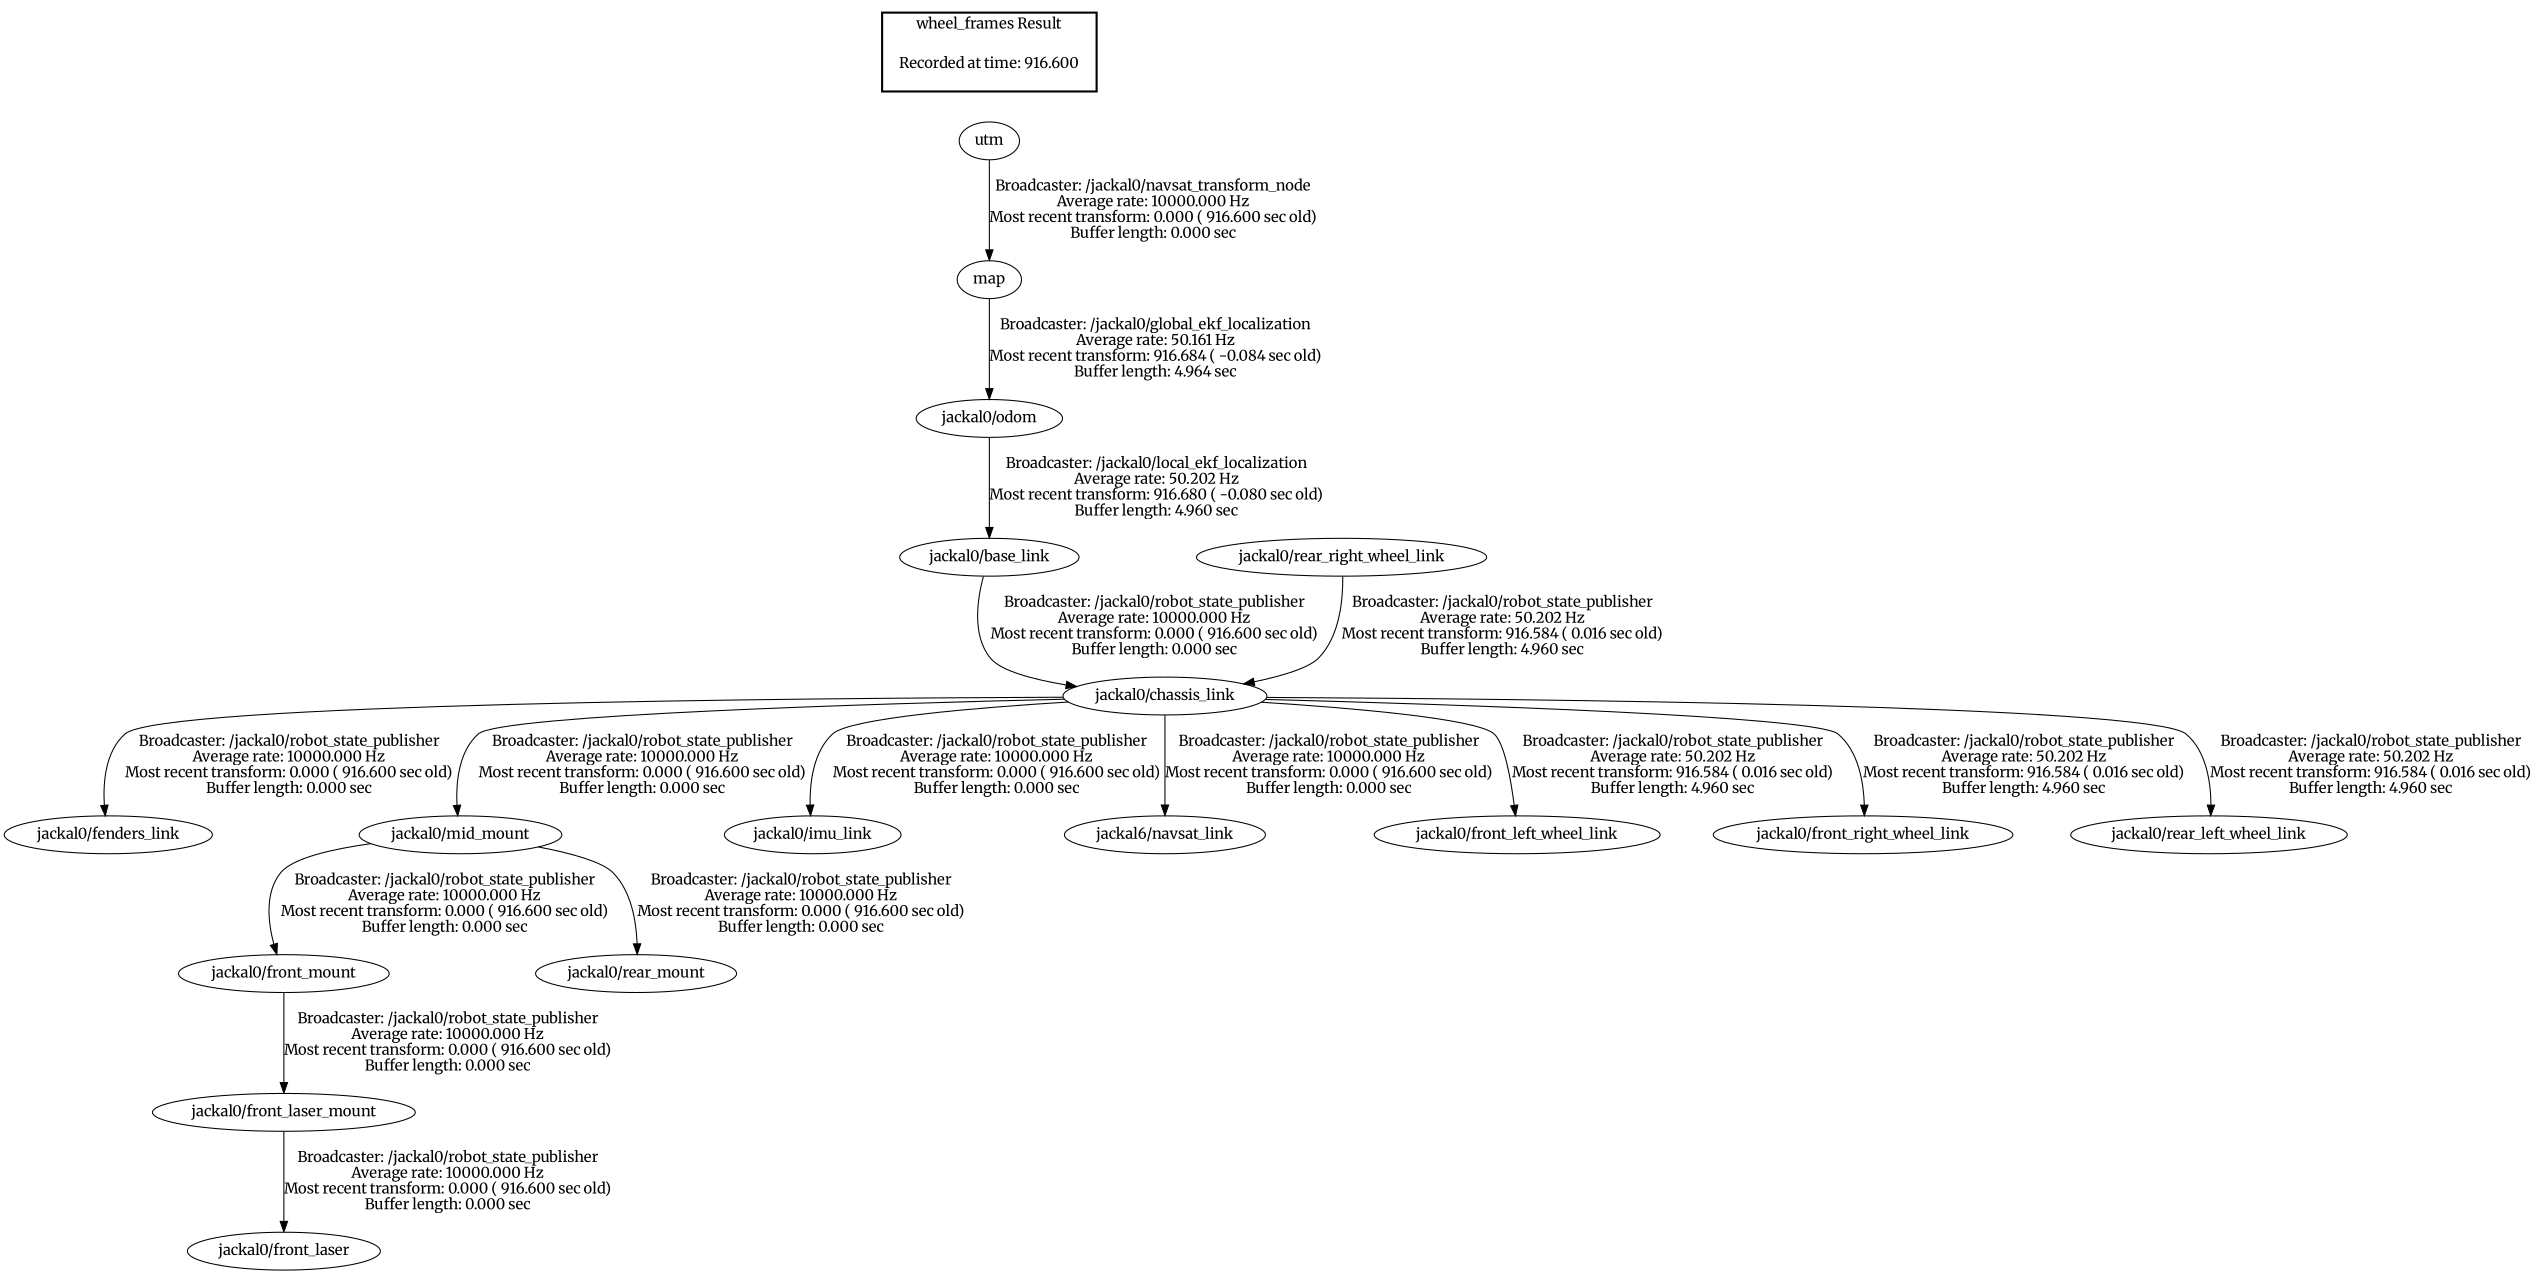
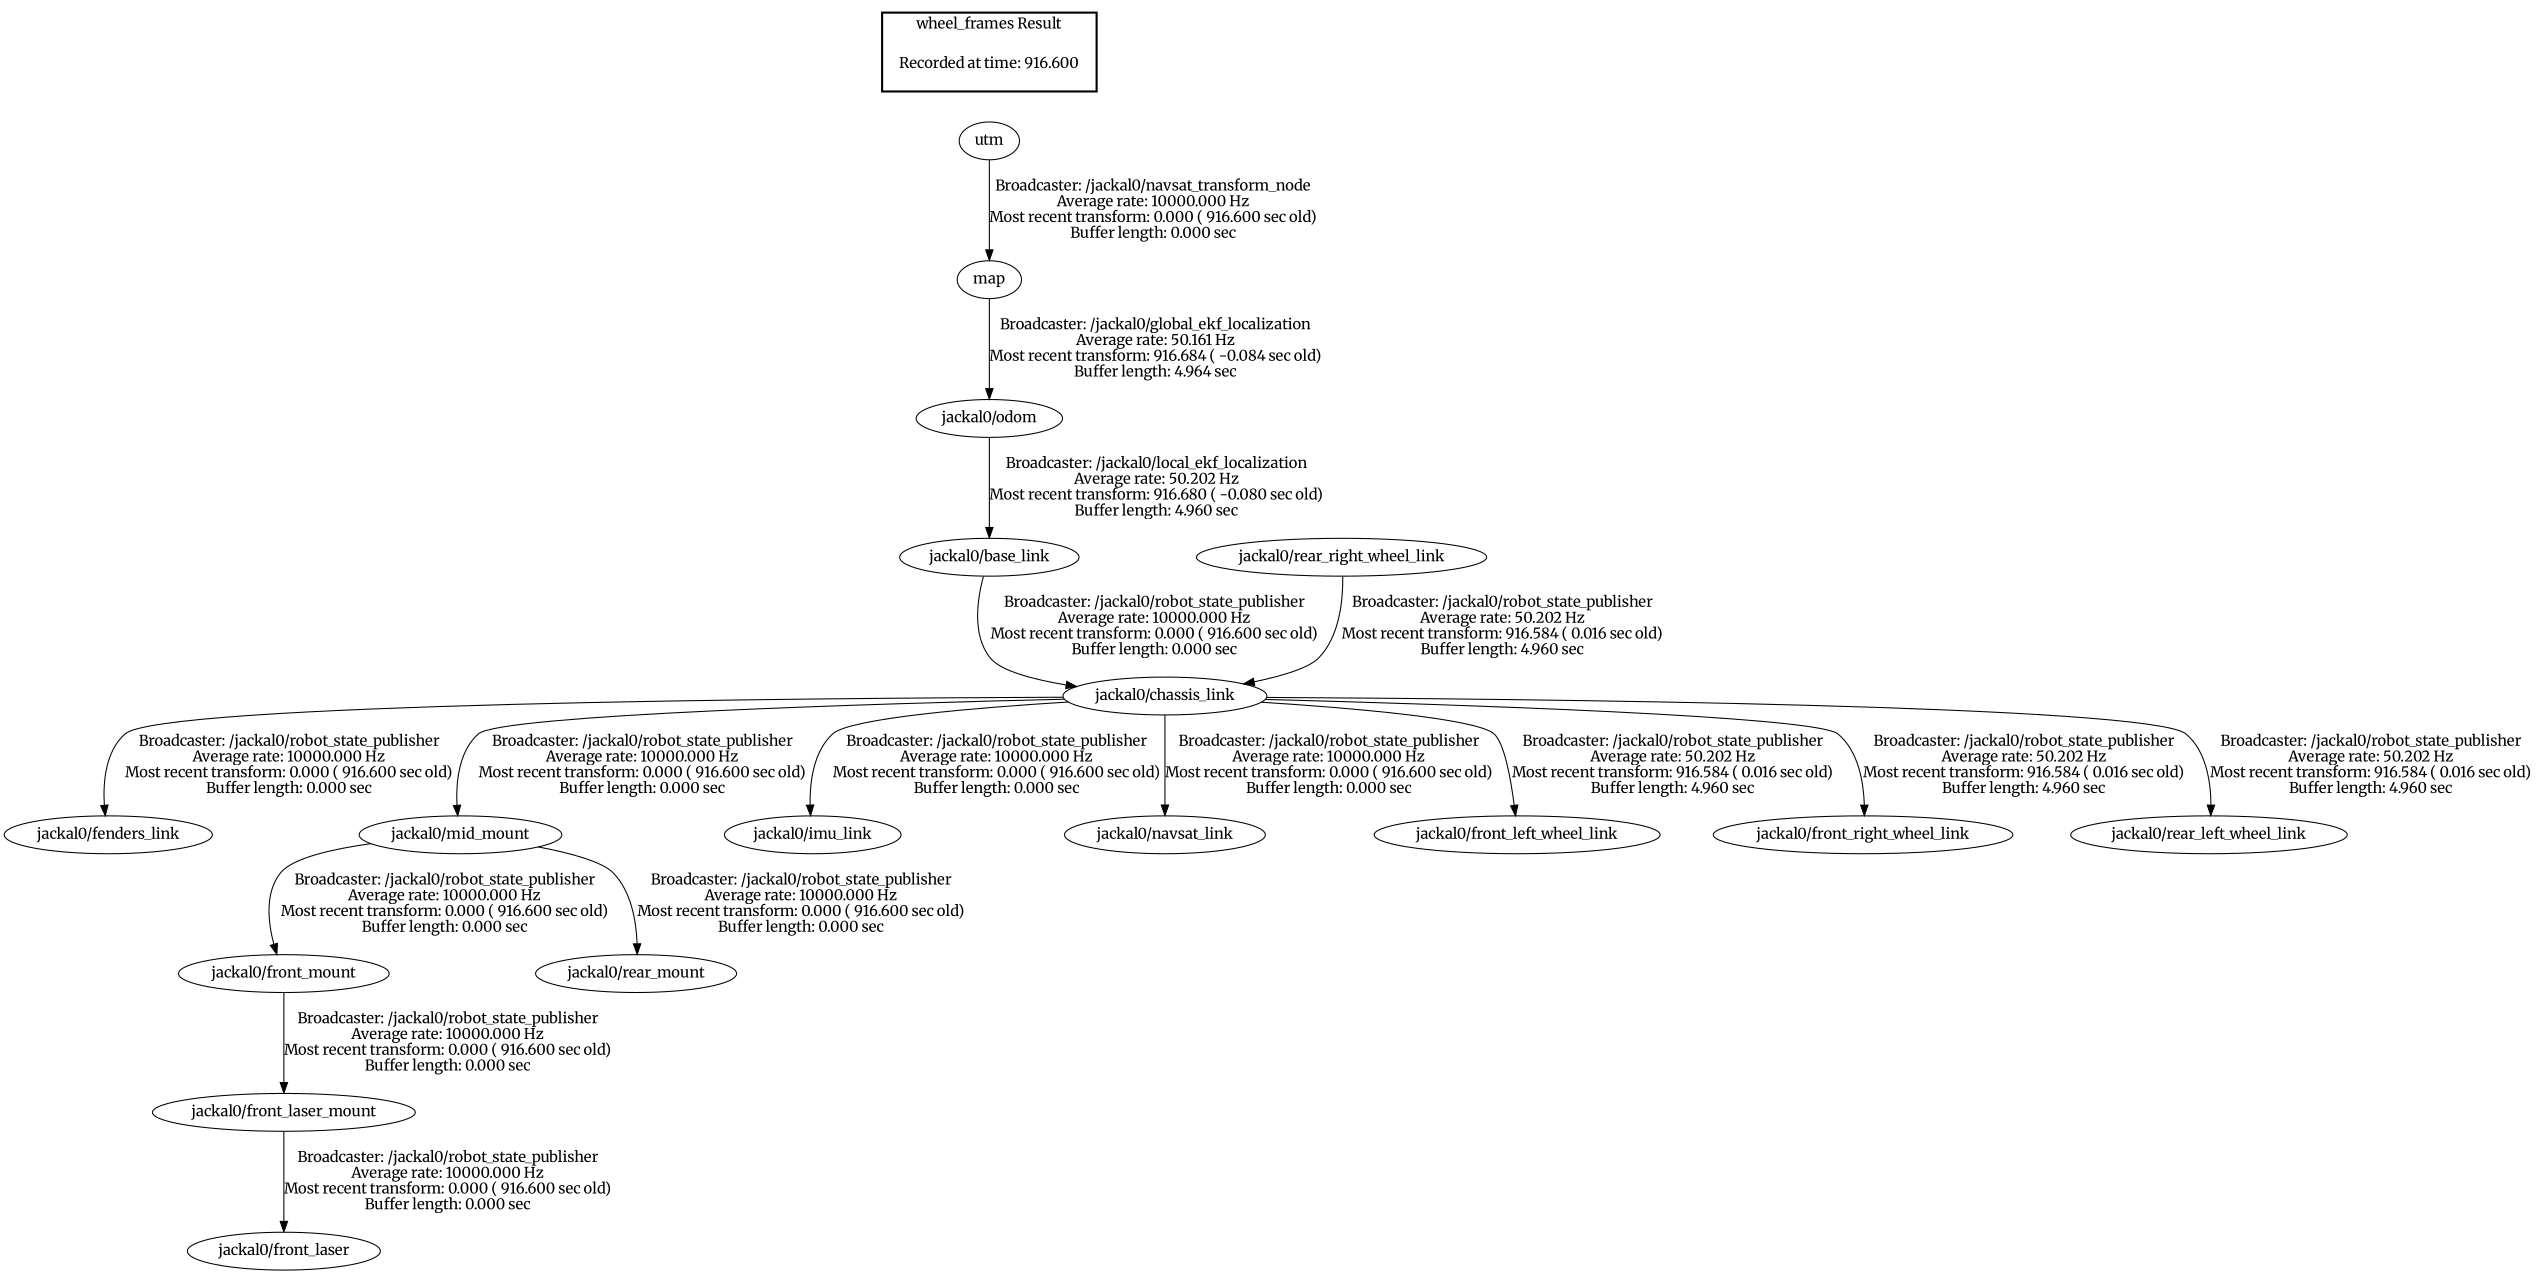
node "jackal6/navsat_link": label "jackal6/navsat_link" -> "jackal0/navsat_link"
